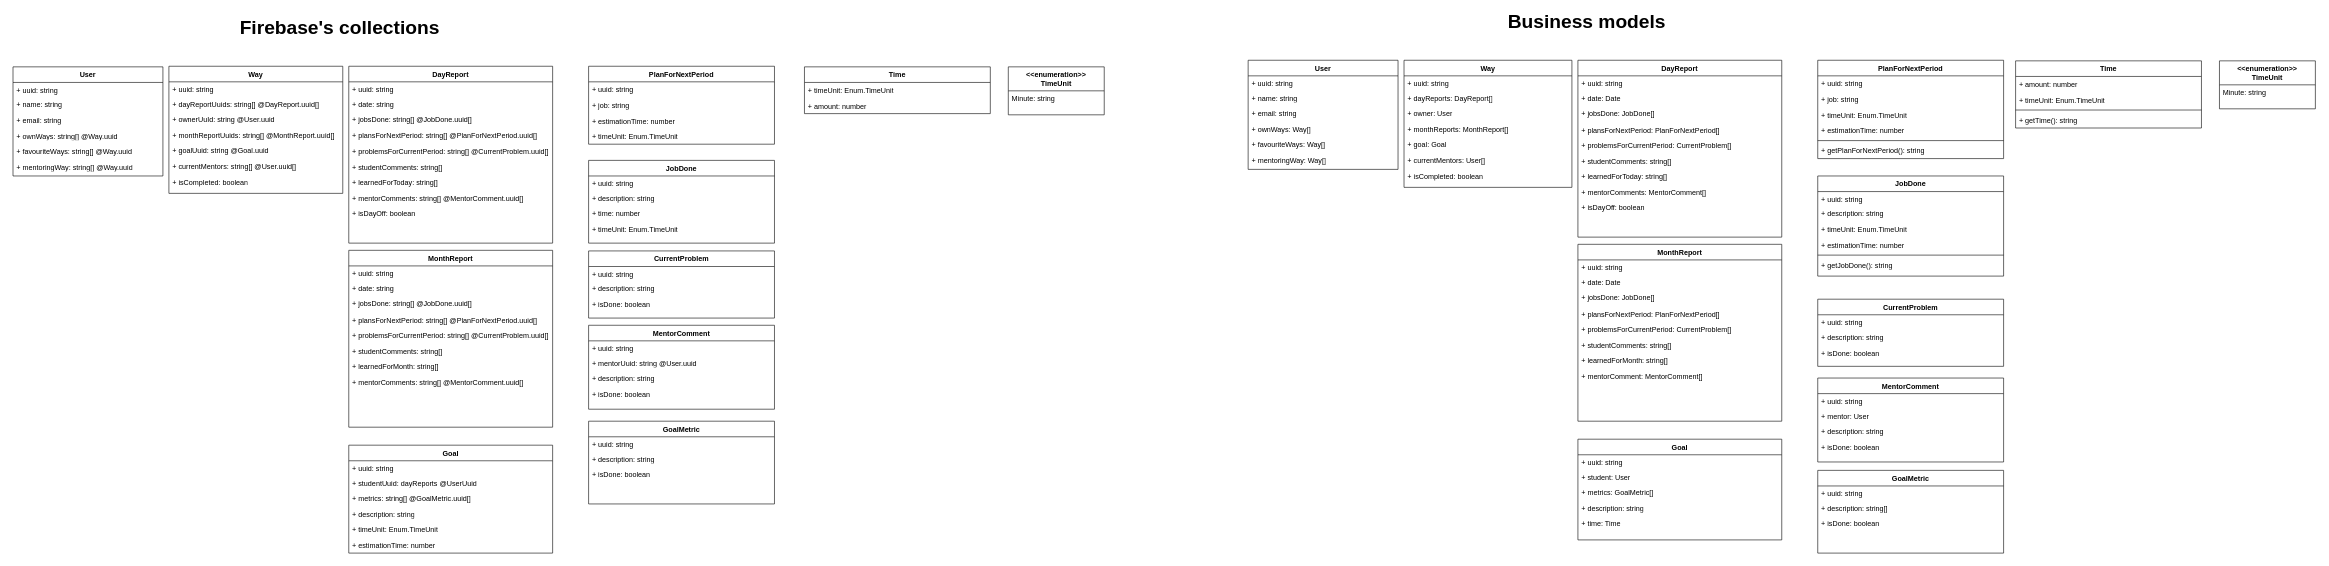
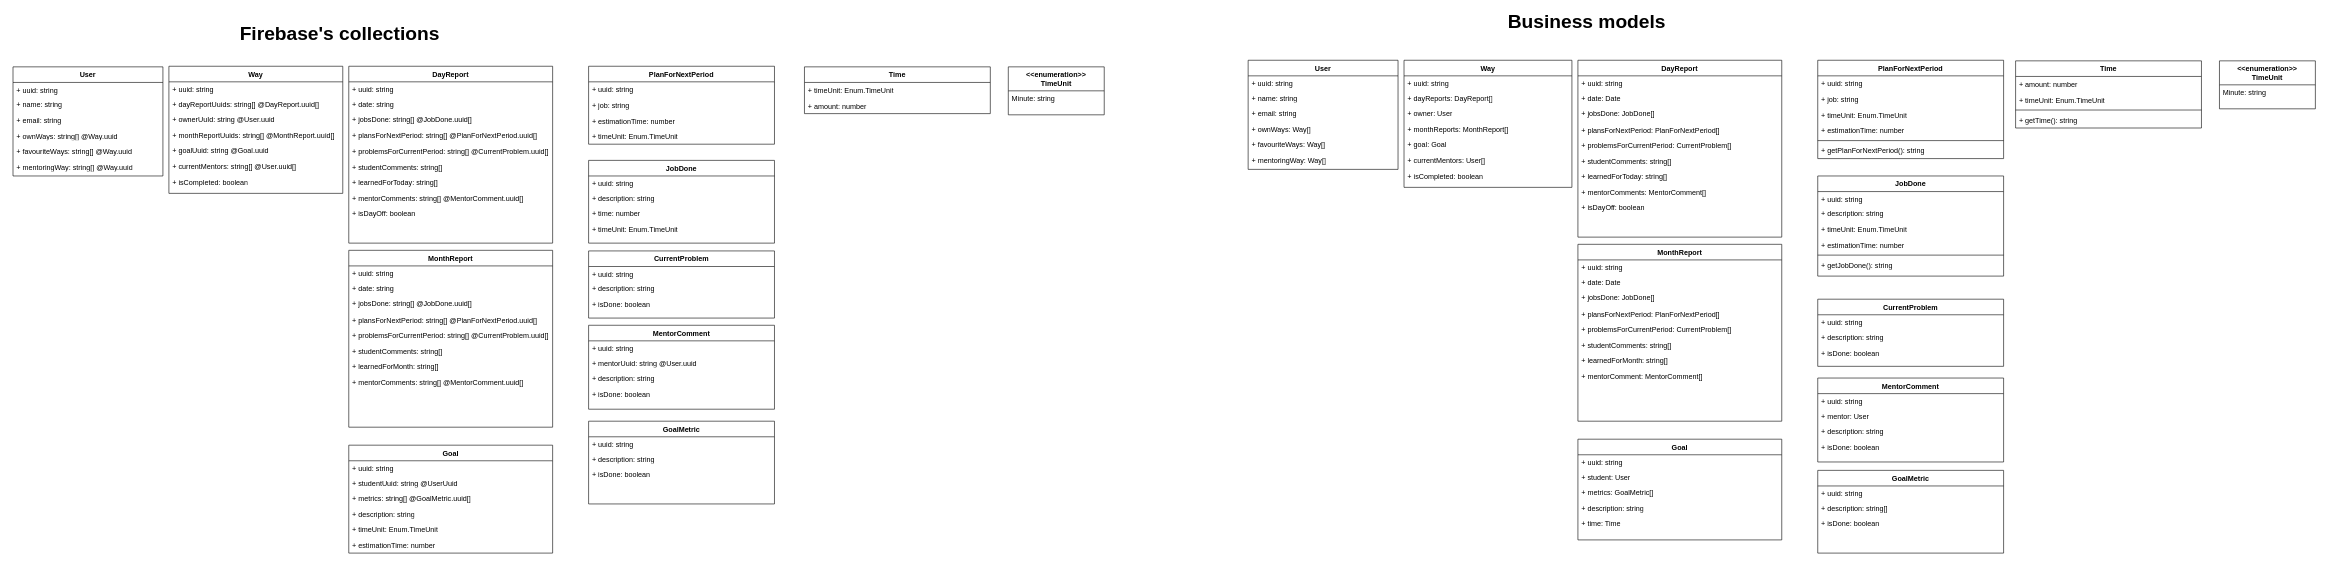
node "Firebase's collections": moved (339, 27) -> (339, 33)
node "+ studentUuid: dayReports @UserUuid": label "+ studentUuid: dayReports @UserUuid" -> "+ studentUuid: string @UserUuid"
